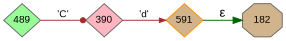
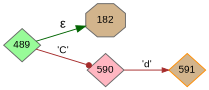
node "390": label "390" -> "590"
edge "591" -> "182": now "489" -> "182"
